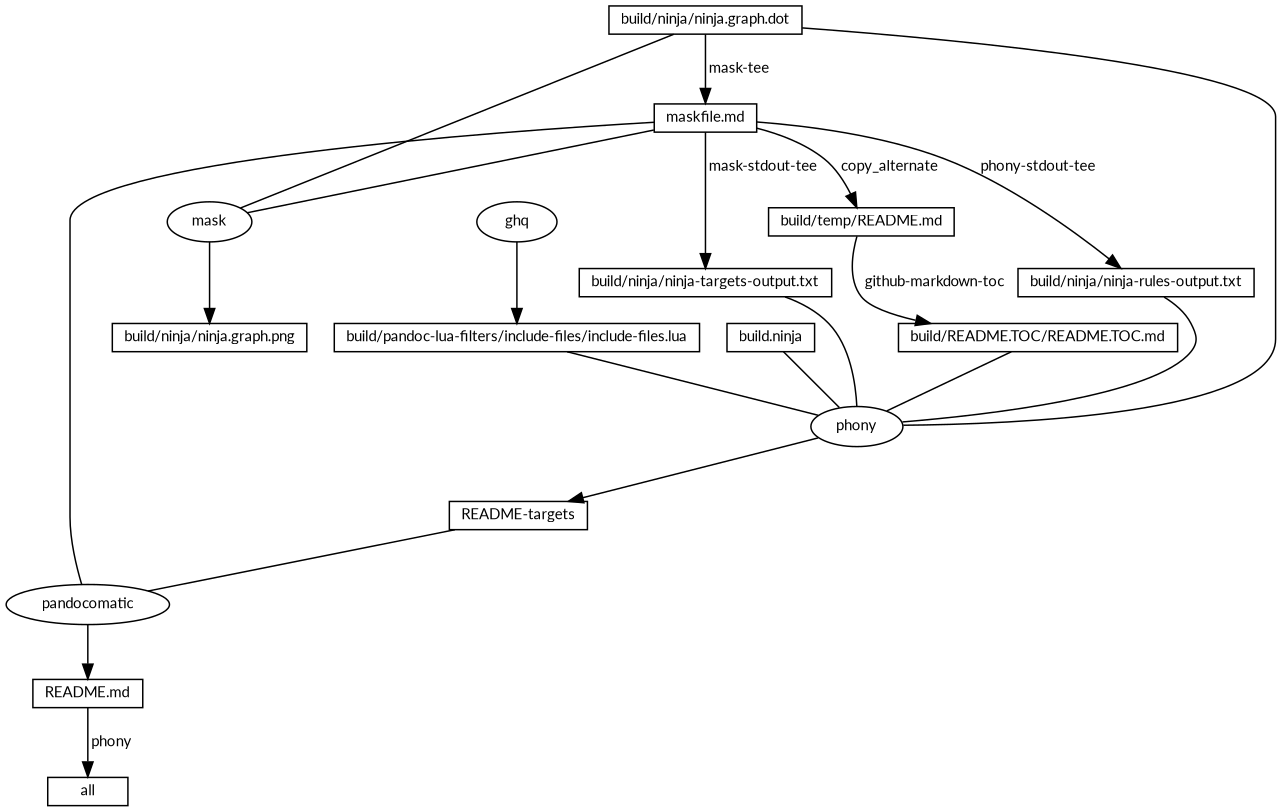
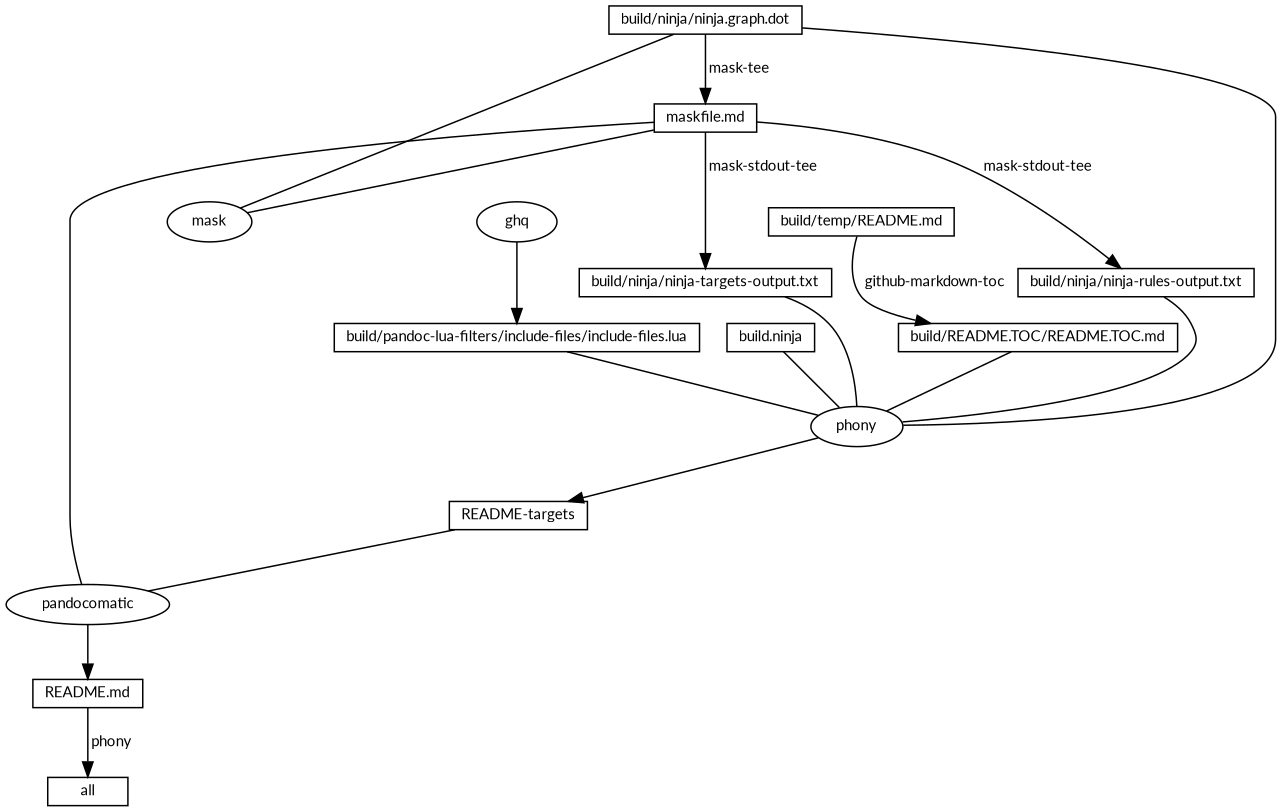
edge "maskfile.md" -> "build/temp/README.md": removed, label "copy_alternate"
edge "maskfile.md" -> "build/ninja/ninja-rules-output.txt": label " phony-stdout-tee" -> " mask-stdout-tee"
node "build/ninja/ninja.graph.png": removed
